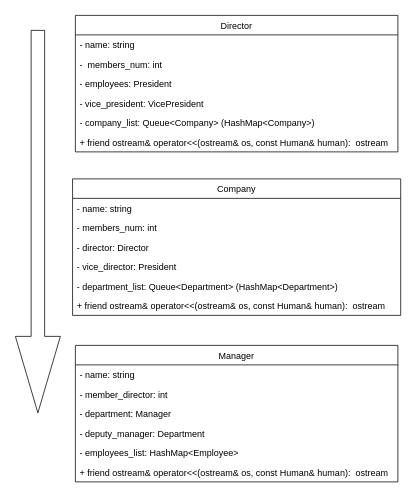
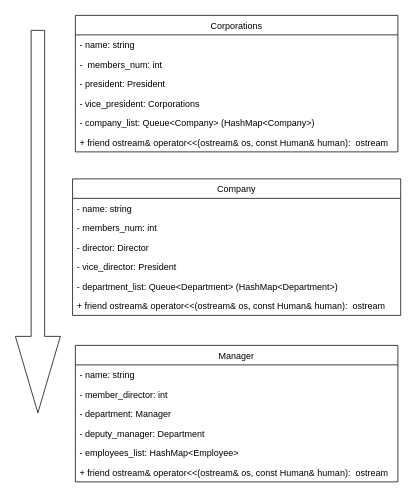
node "Director": label "Director" -> "Corporations"
node "- employees: President": label "- employees: President" -> "- president: President"
node "- vice_president: VicePresident": label "- vice_president: VicePresident" -> "- vice_president: Corporations"
